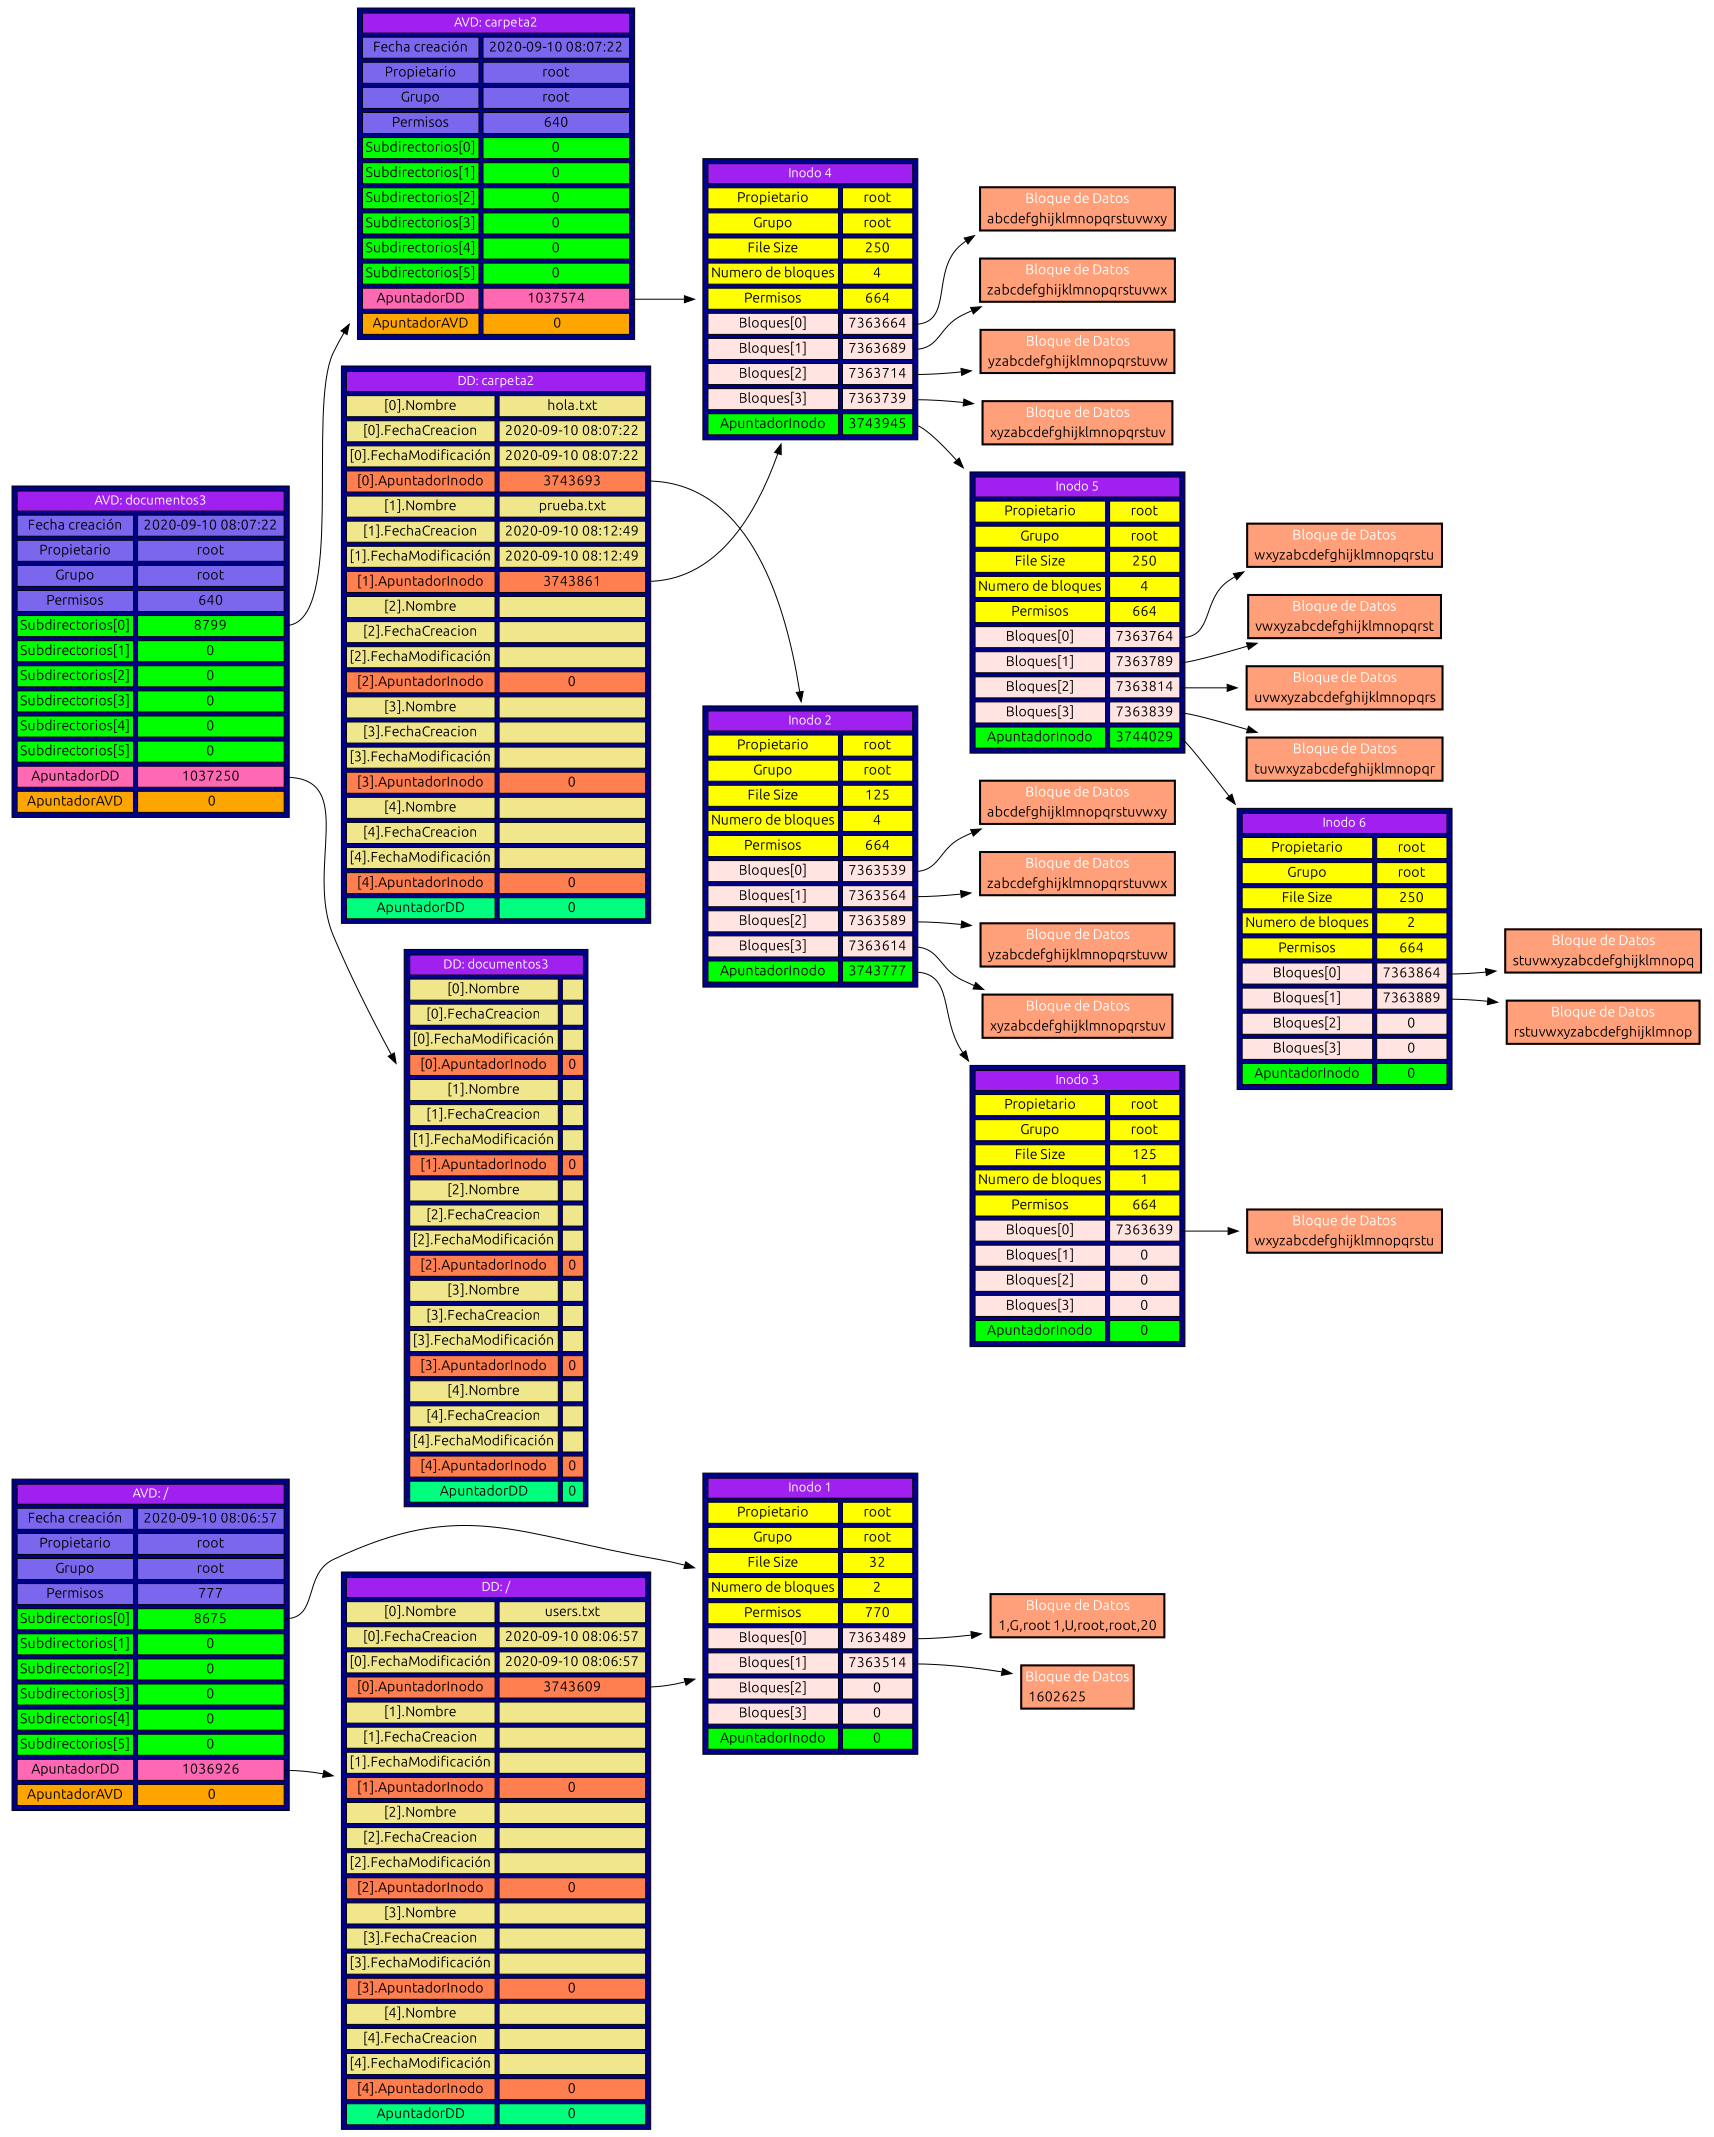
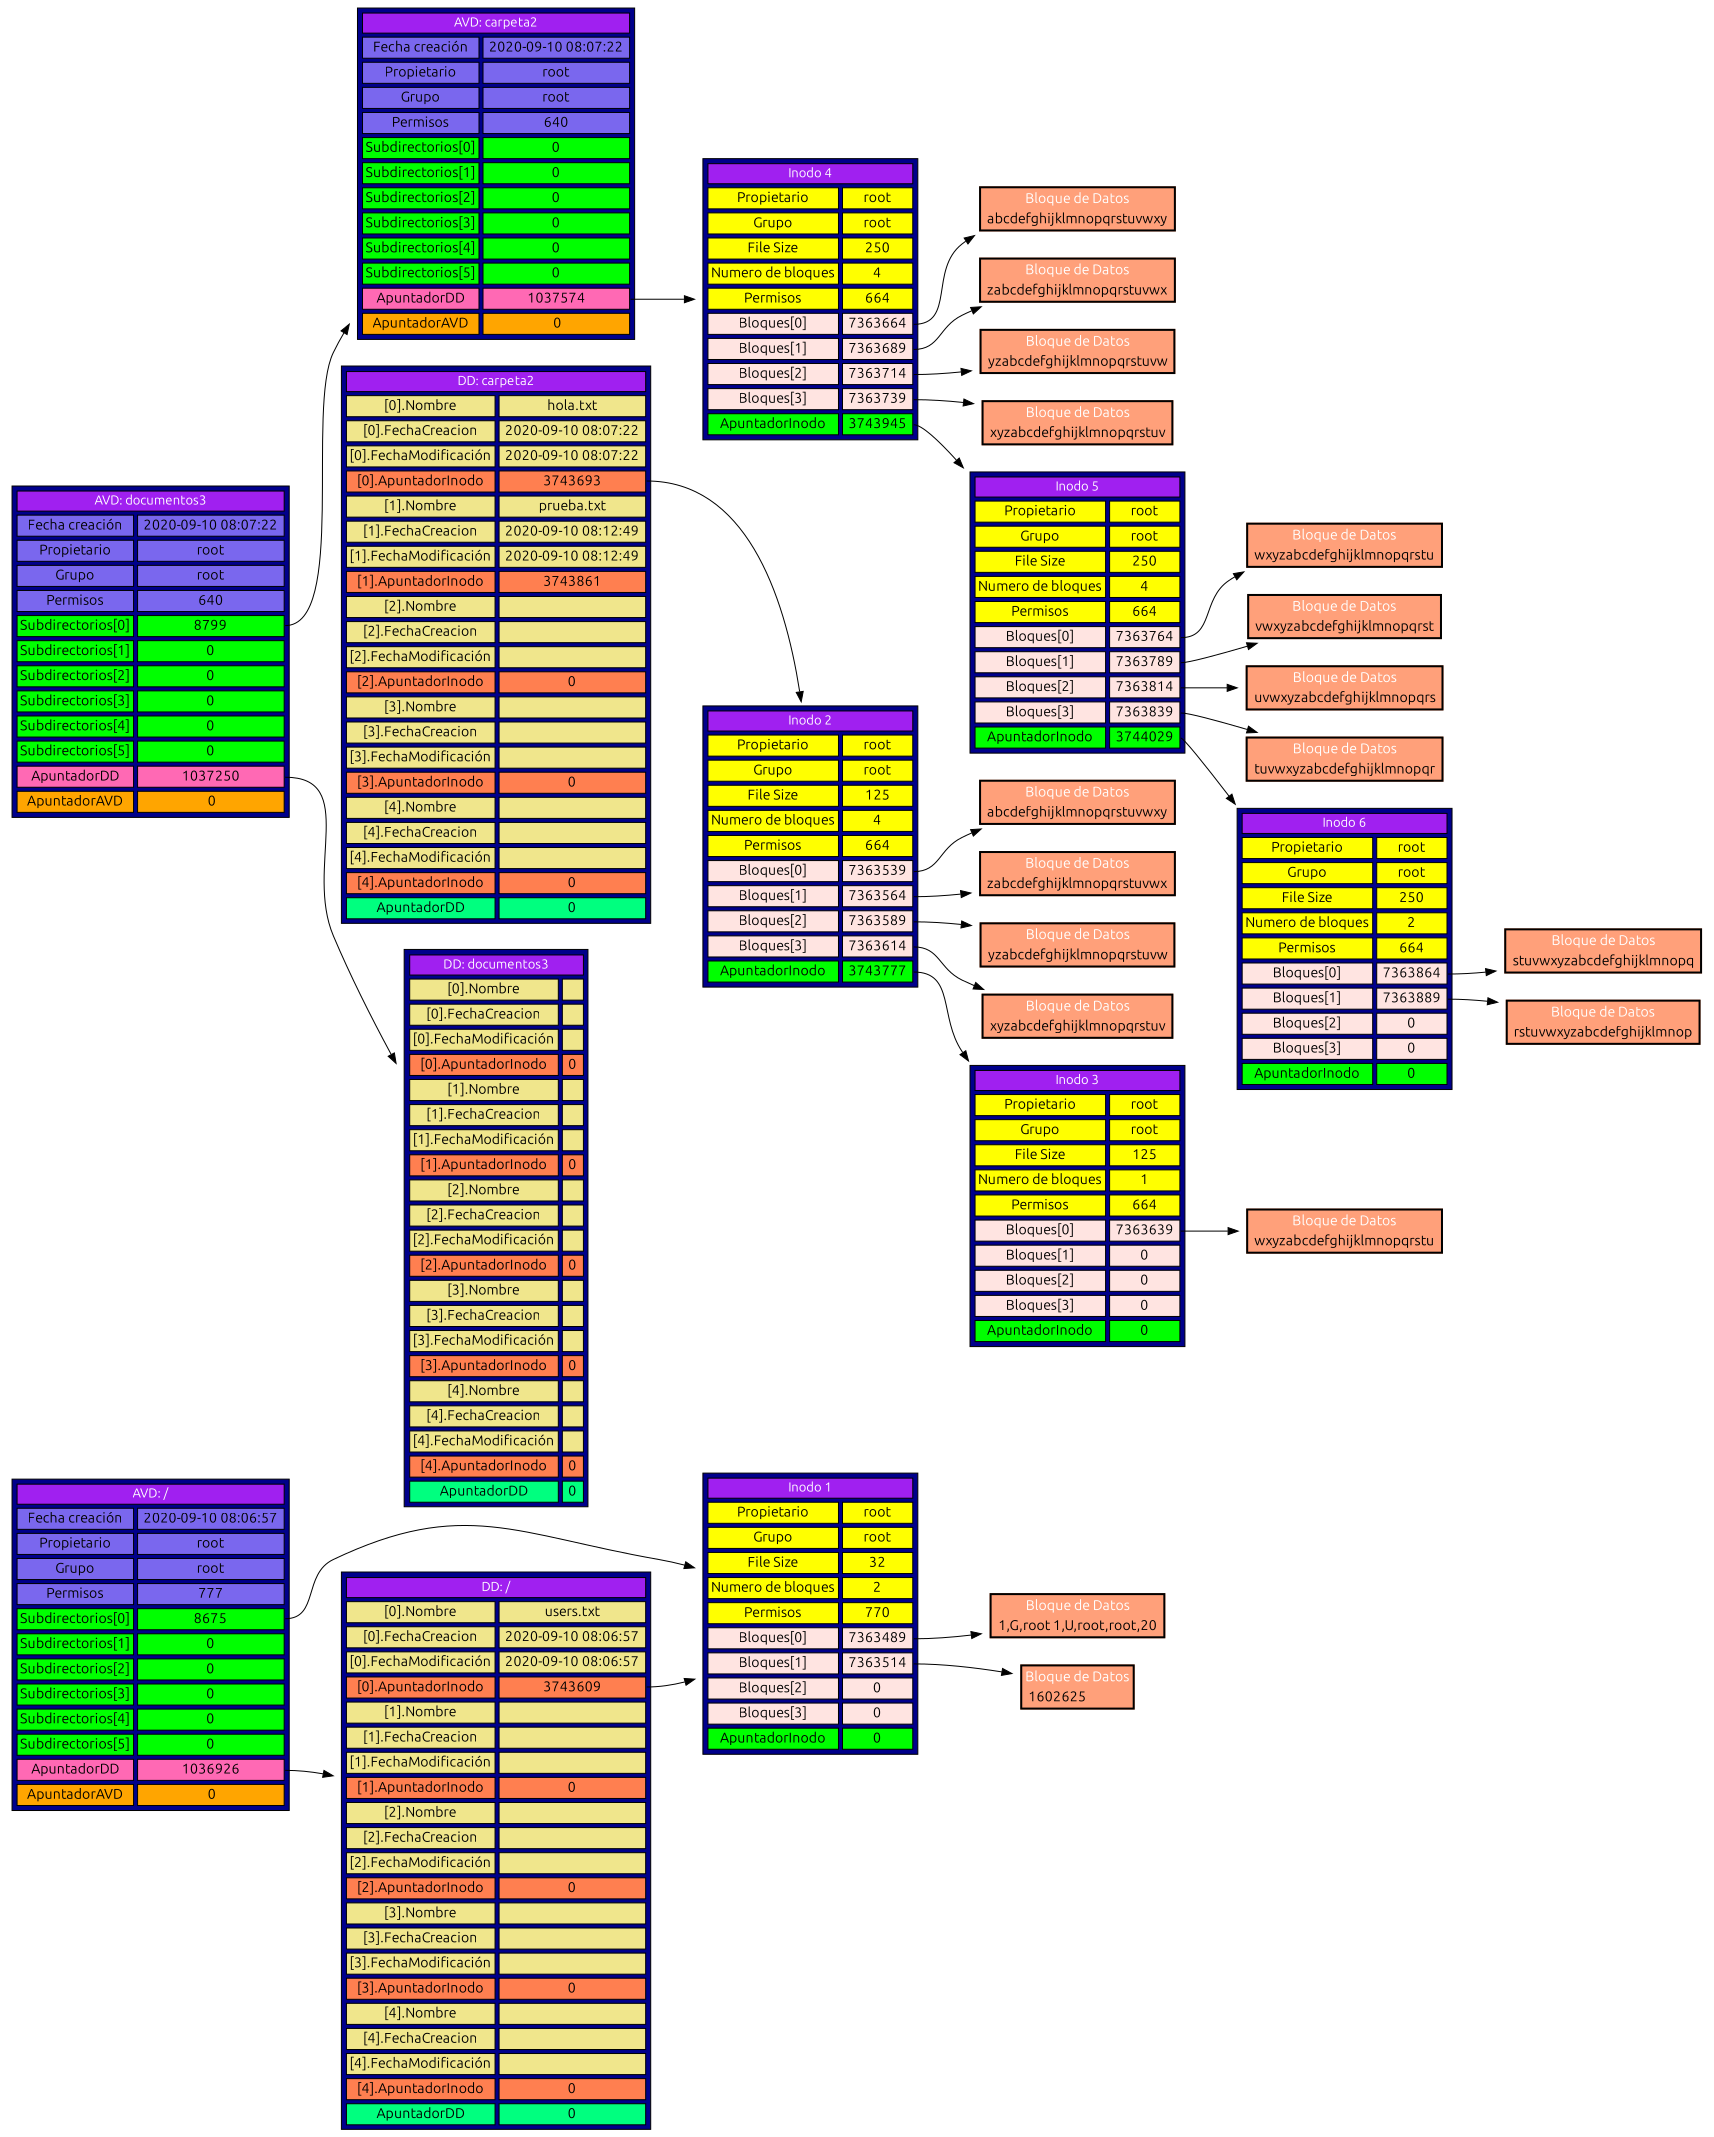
edge "DD: carpeta2" -> "Inodo 4": removed
